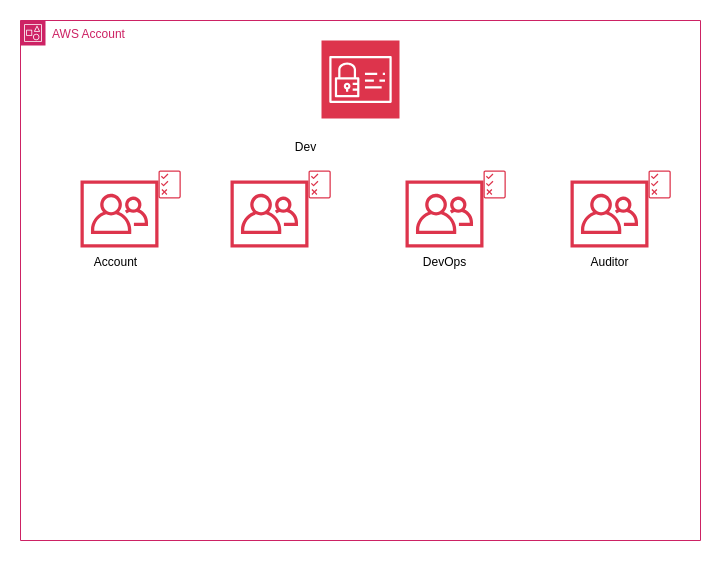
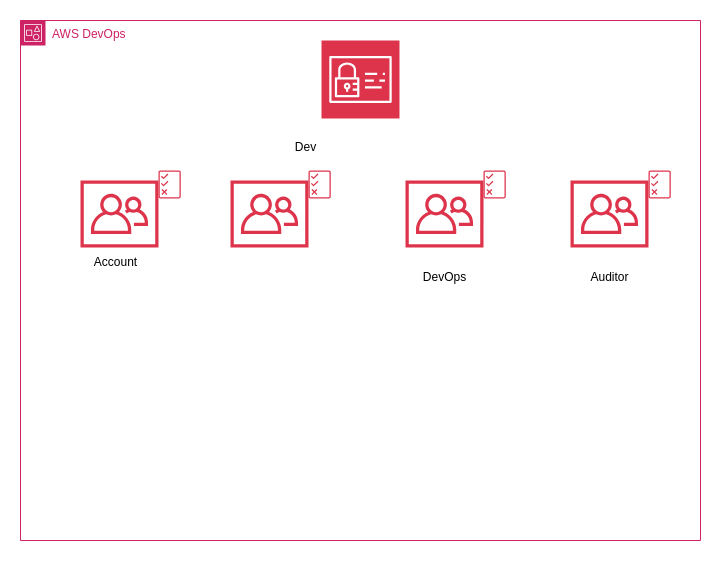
node "AWS Account": label "AWS Account" -> "AWS DevOps"
node "DevOps": moved (445, 263) -> (445, 278)
node "Auditor": moved (610, 263) -> (610, 278)
